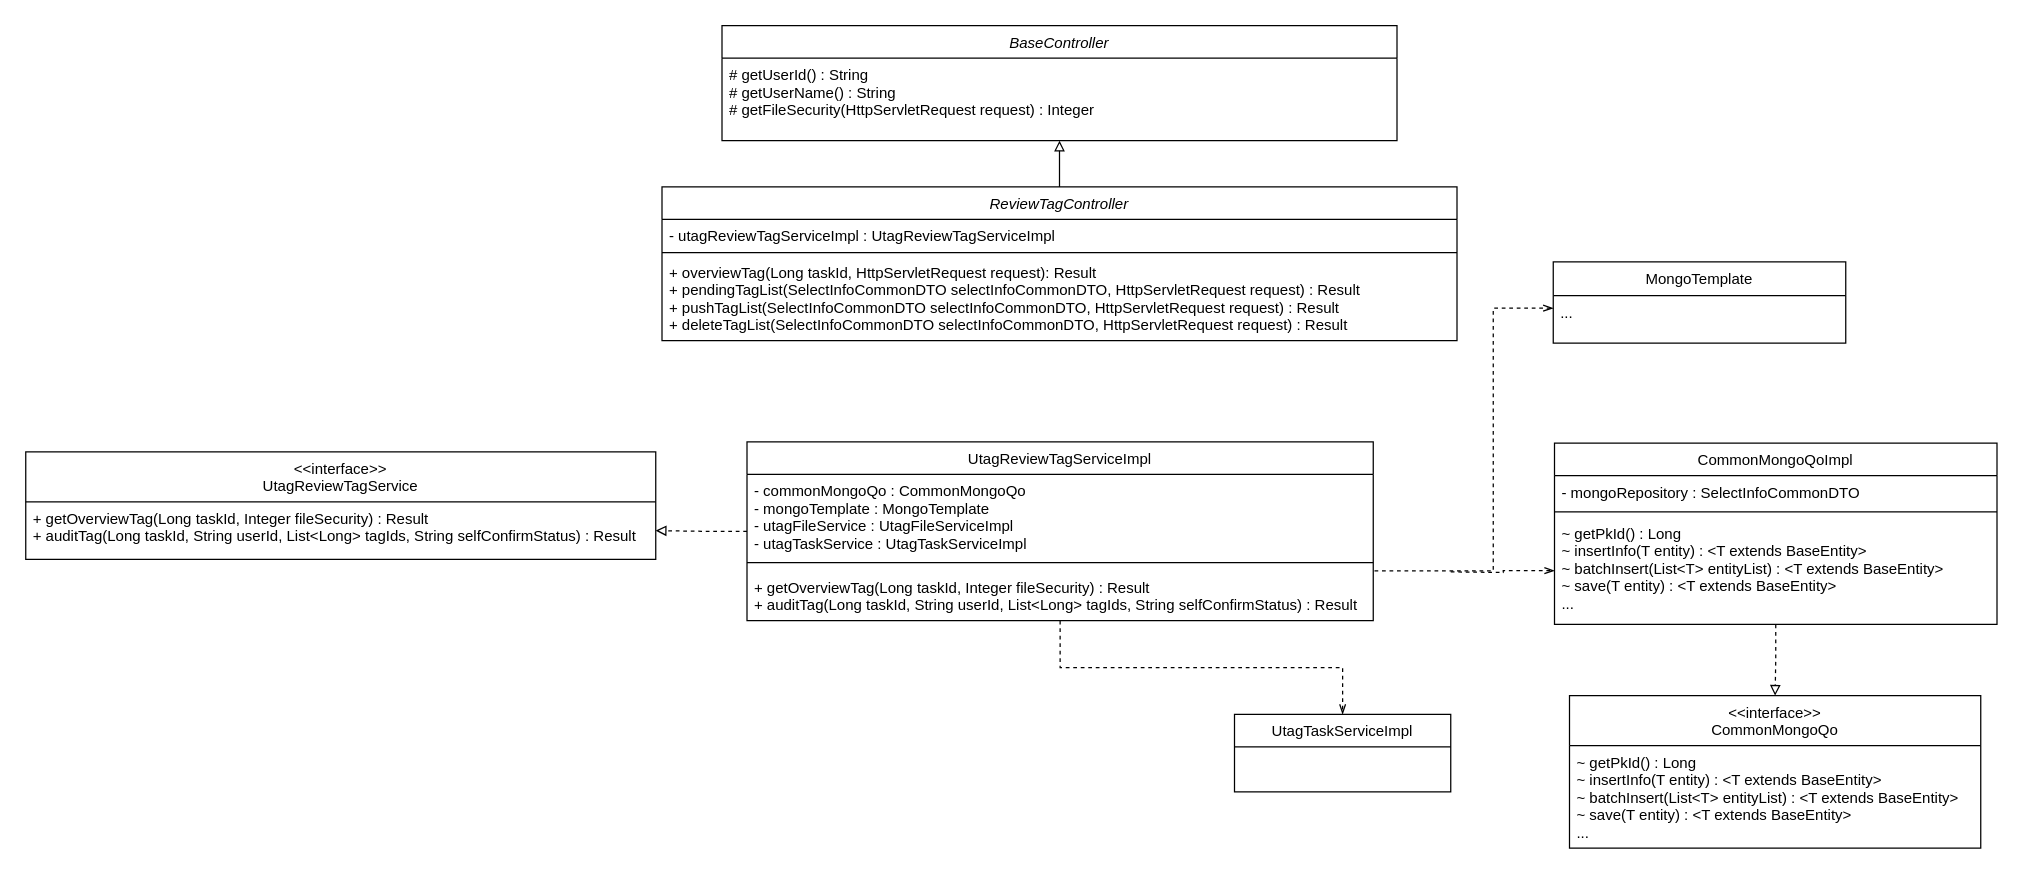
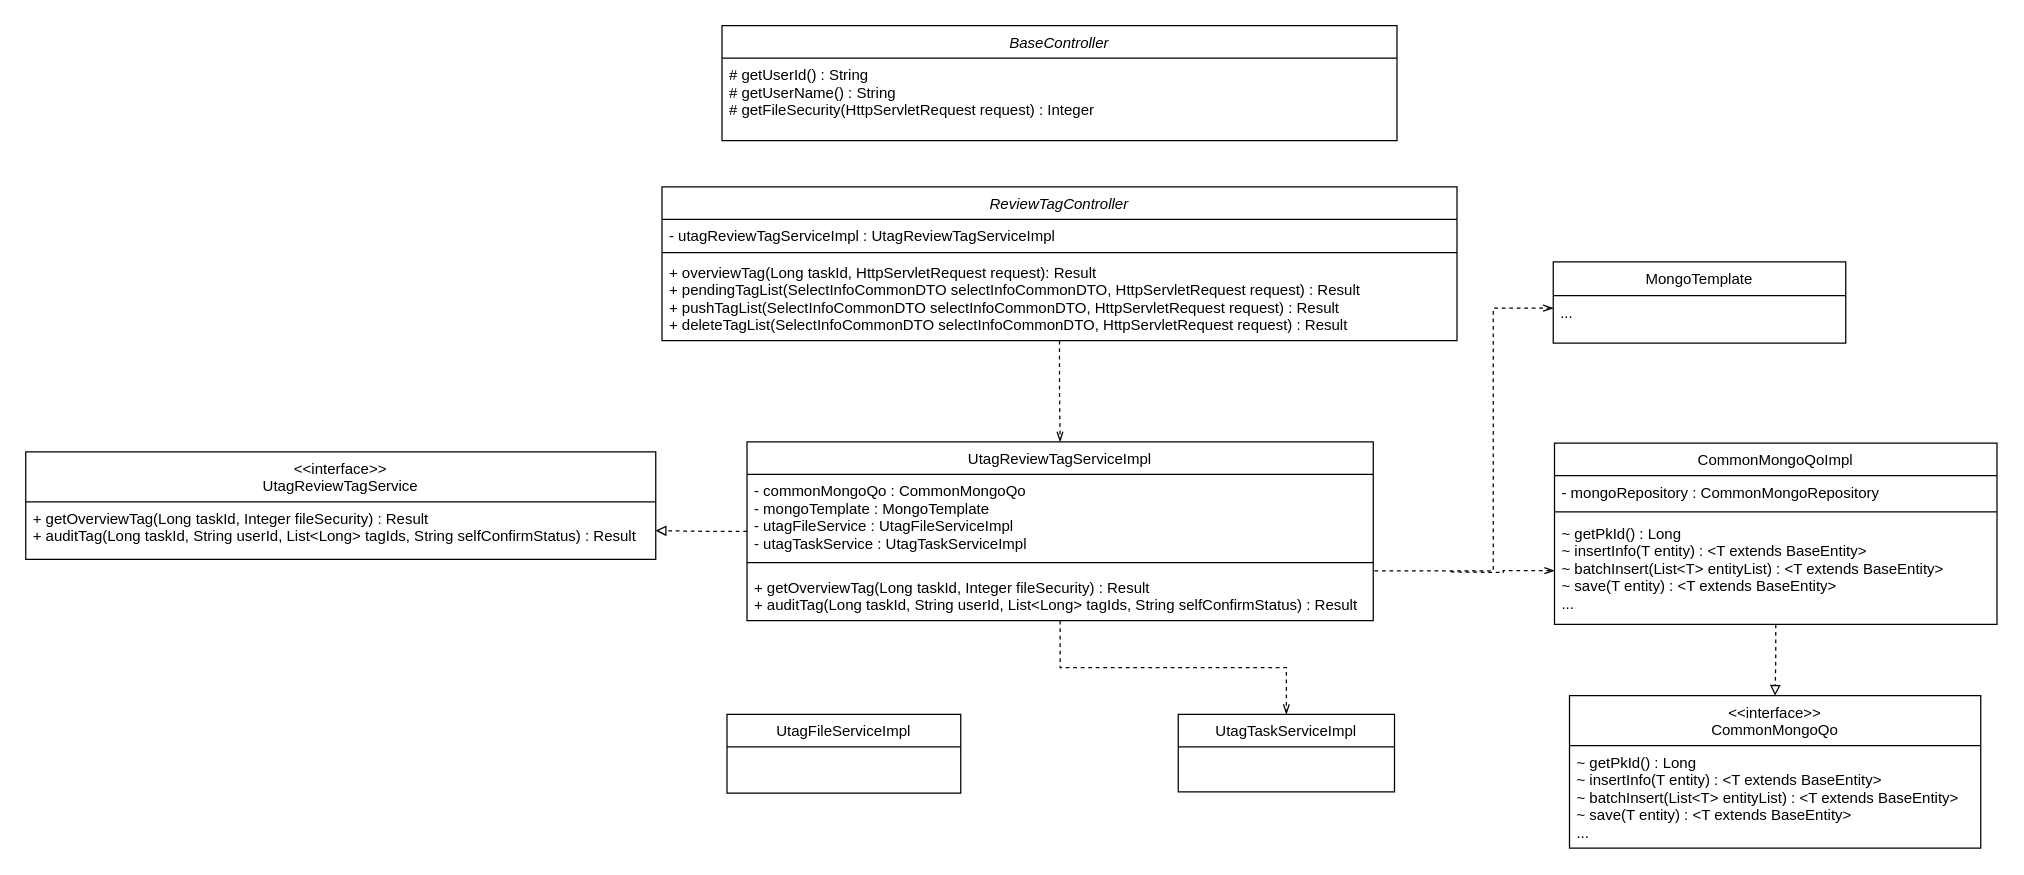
edge "ReviewTagController" -> "BaseController": removed
edge "ReviewTagController" -> "UtagReviewTagServiceImpl": added
node "- mongoRepository : SelectInfoCommonDTO": label "- mongoRepository : SelectInfoCommonDTO" -> "- mongoRepository : CommonMongoRepository"
node "UtagTaskServiceImpl": moved (1343, 753) -> (1286, 753)
node "UtagFileServiceImpl": added
